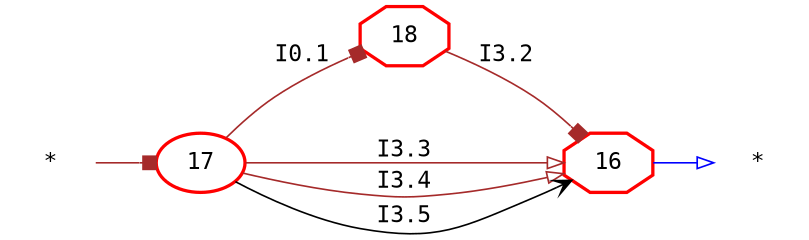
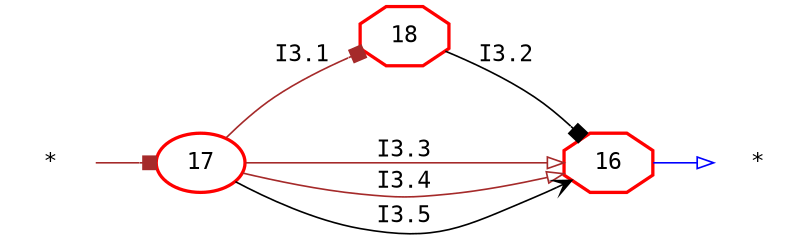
edge "17" -> "18": label "I0.1" -> "I3.1"
edge "18" -> "16": color brown -> black
